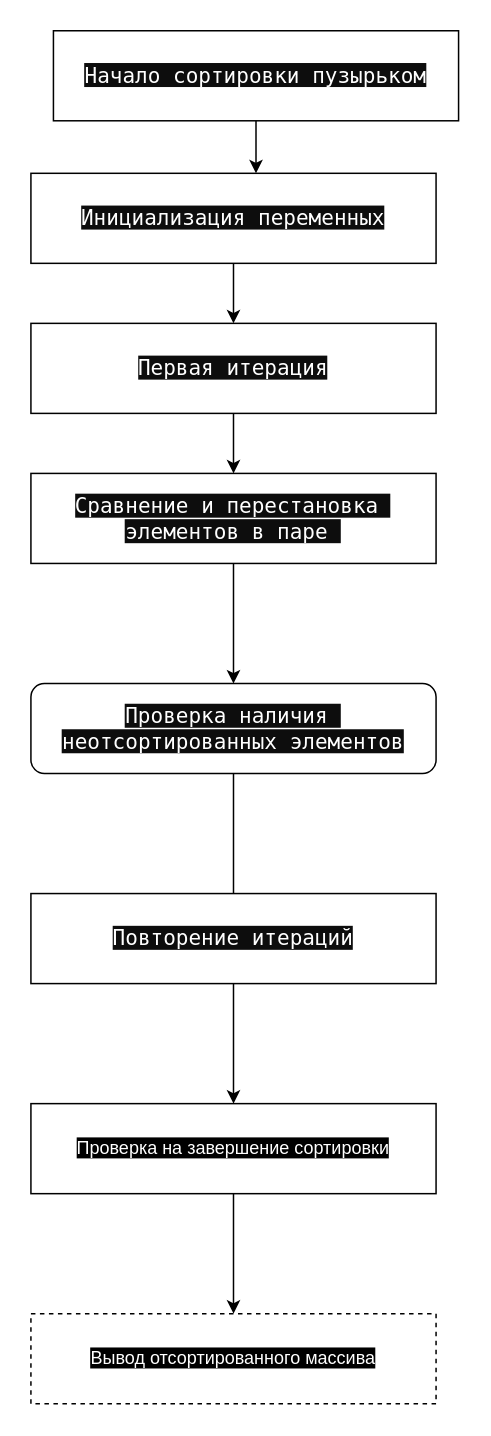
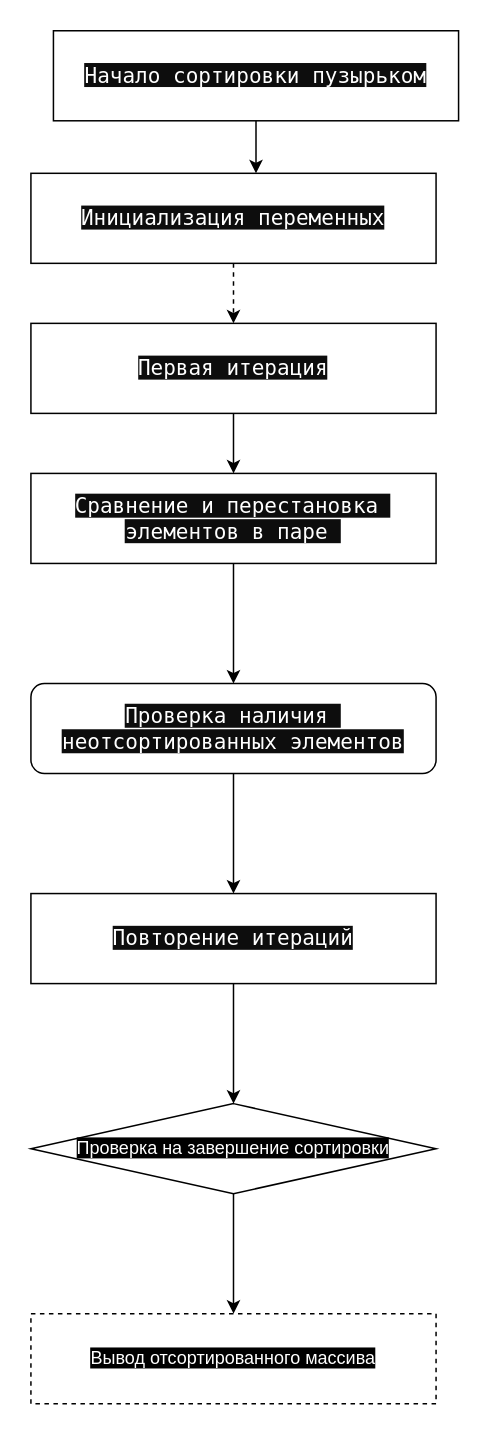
edge "Инициализация переменных" -> "Первая итерация": style solid -> dashed
edge "Проверка наличия неотсортированных элементов" -- "Повторение итераций": arrowhead none -> classic
node "Проверка на завершение сортировки": shape rectangle -> diamond
